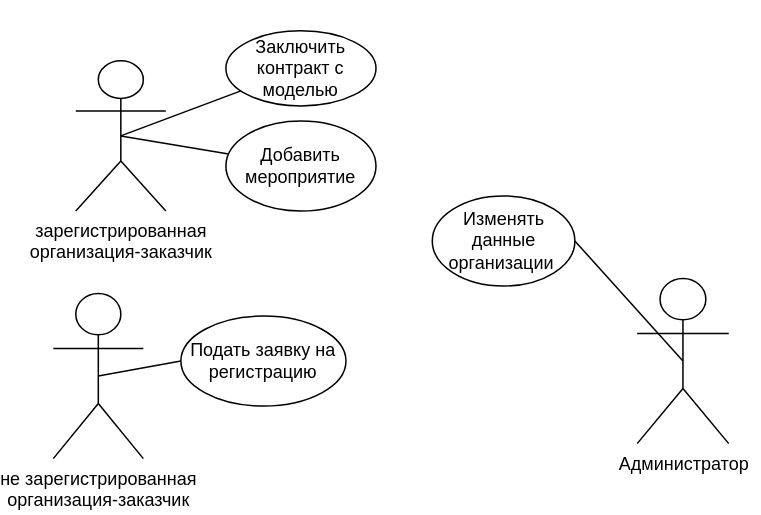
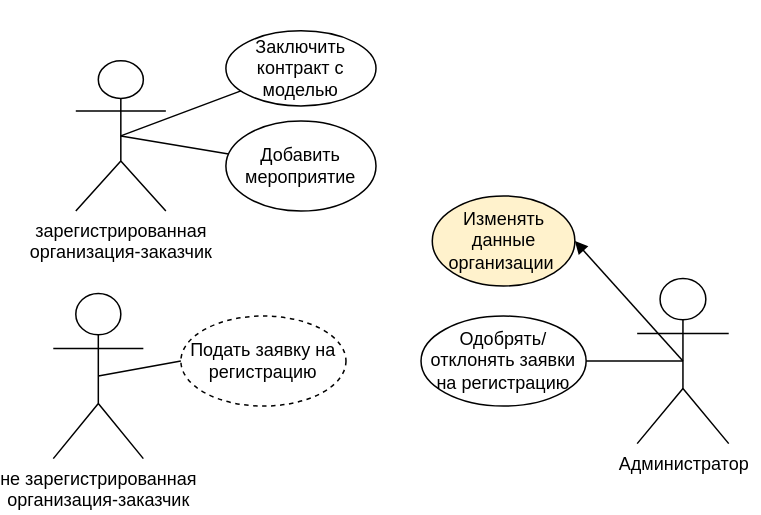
node "Изменять данные организации": fillcolor #ffffff -> #fff2cc
edge "Изменять данные организации" -- "Администратор": arrowhead none -> block
node "Подать заявку на регистрацию": style solid -> dashed
node "Одобрять/отклонять заявки на регистрацию": added
edge "Одобрять/отклонять заявки на регистрацию" -- "Администратор": added
